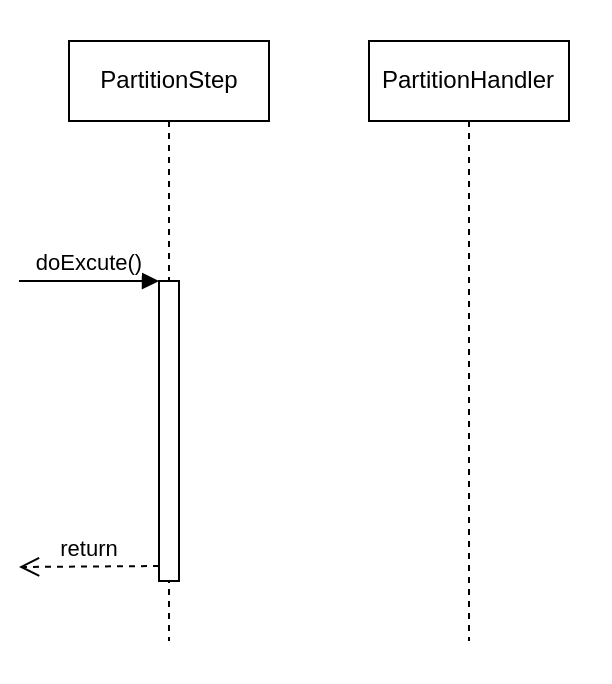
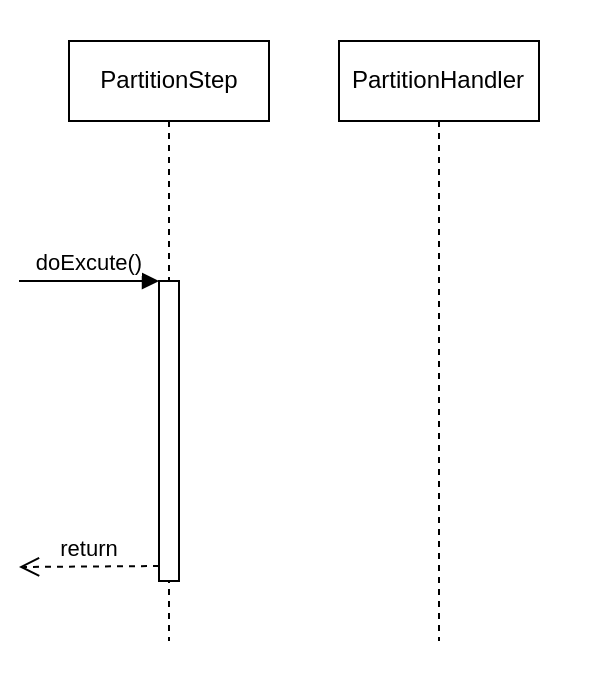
node "PartitionHandler": moved (469, 341) -> (439, 341)
